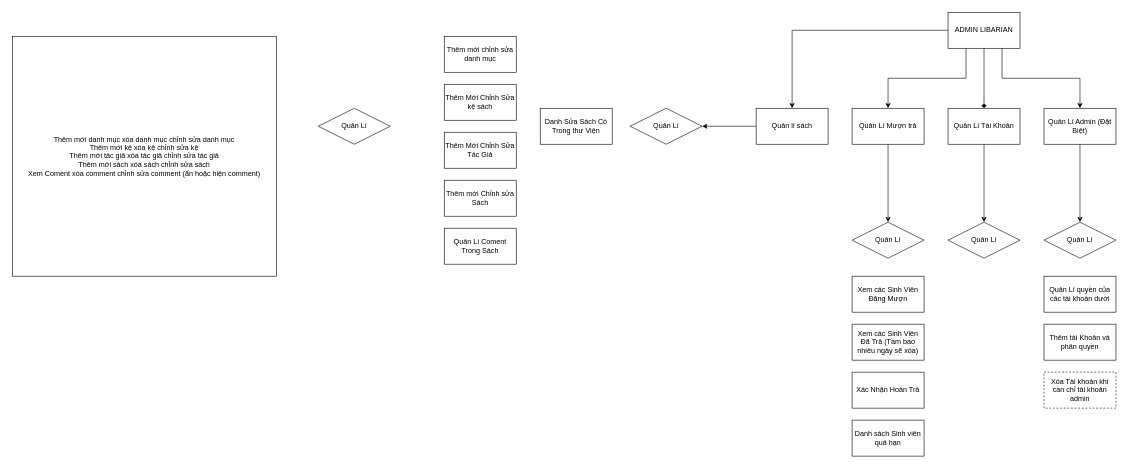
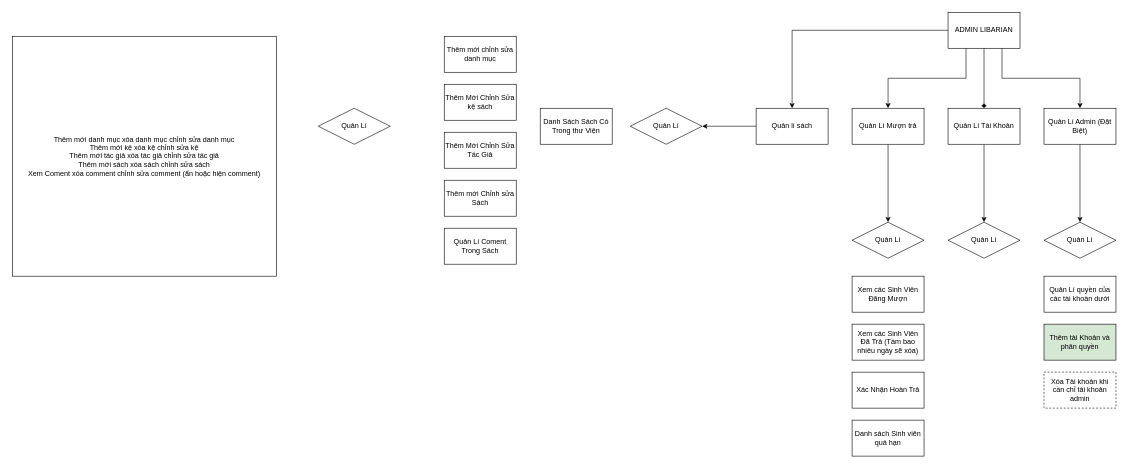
node "Danh Sửa Sách Có Trong thư Viện": label "Danh Sửa Sách Có Trong thư Viện" -> "Danh Sách Sách Có Trong thư Viện"
node "Thêm tài Khoản và phân quyền": fillcolor #ffffff -> #d5e8d4
